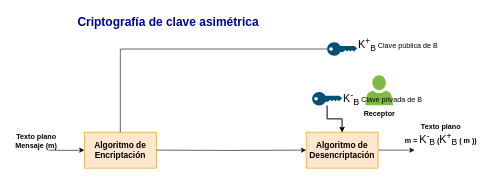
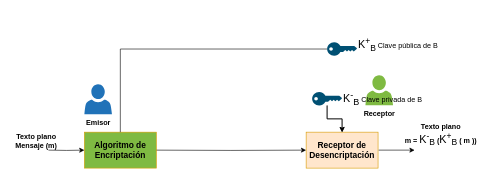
node "Criptografía de clave asimétrica": removed
node "Emisor": added
node "Algoritmo de Encriptación": fillcolor #ffe6cc -> #7fba42
node "Algoritmo de Desencriptación": label "Algoritmo de Desencriptación" -> "Receptor de Desencriptación"
